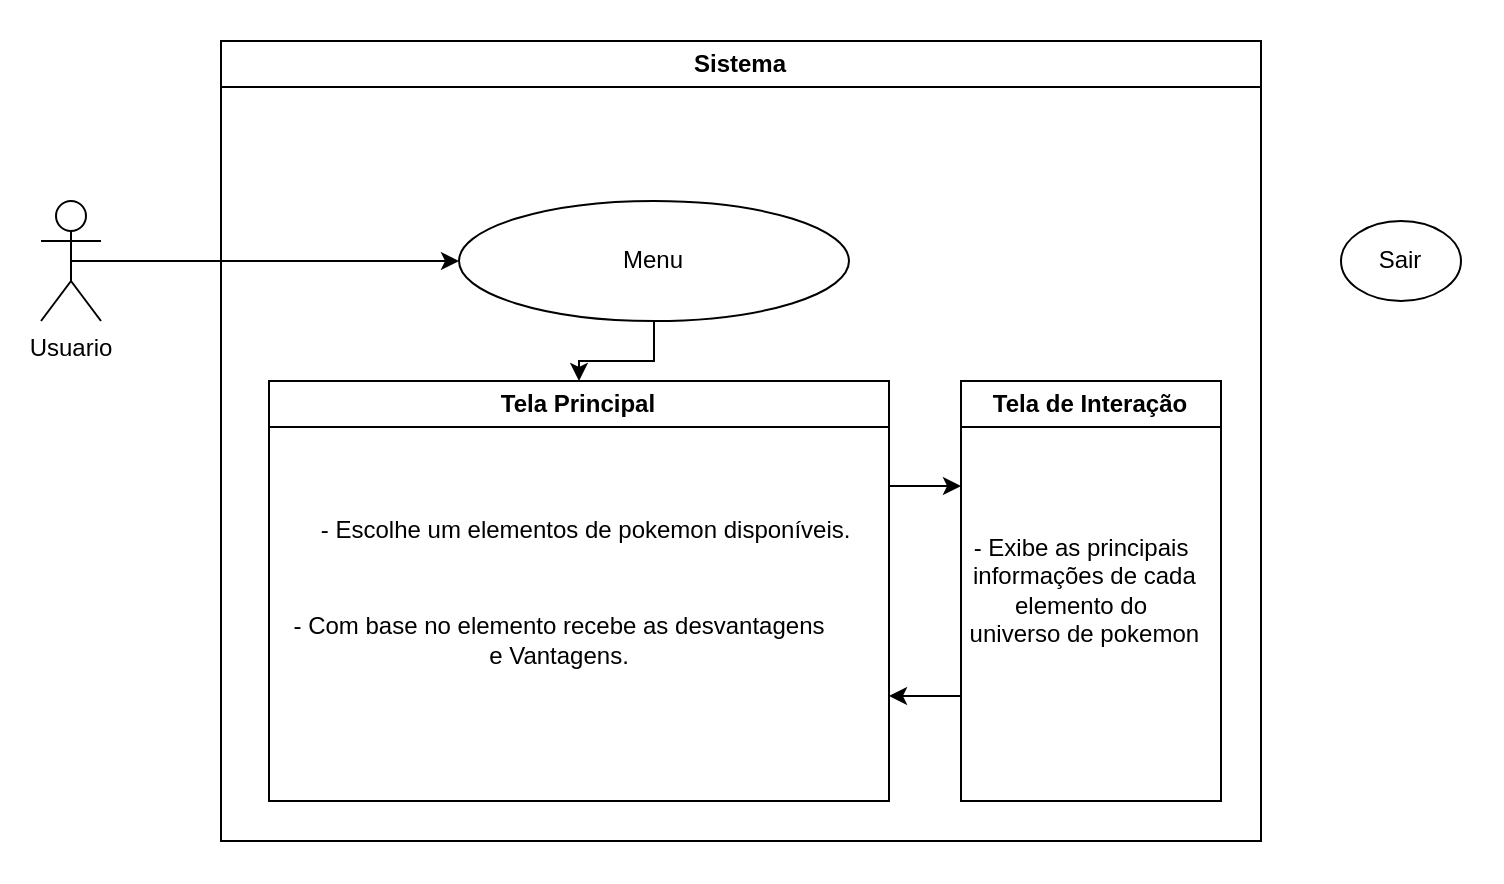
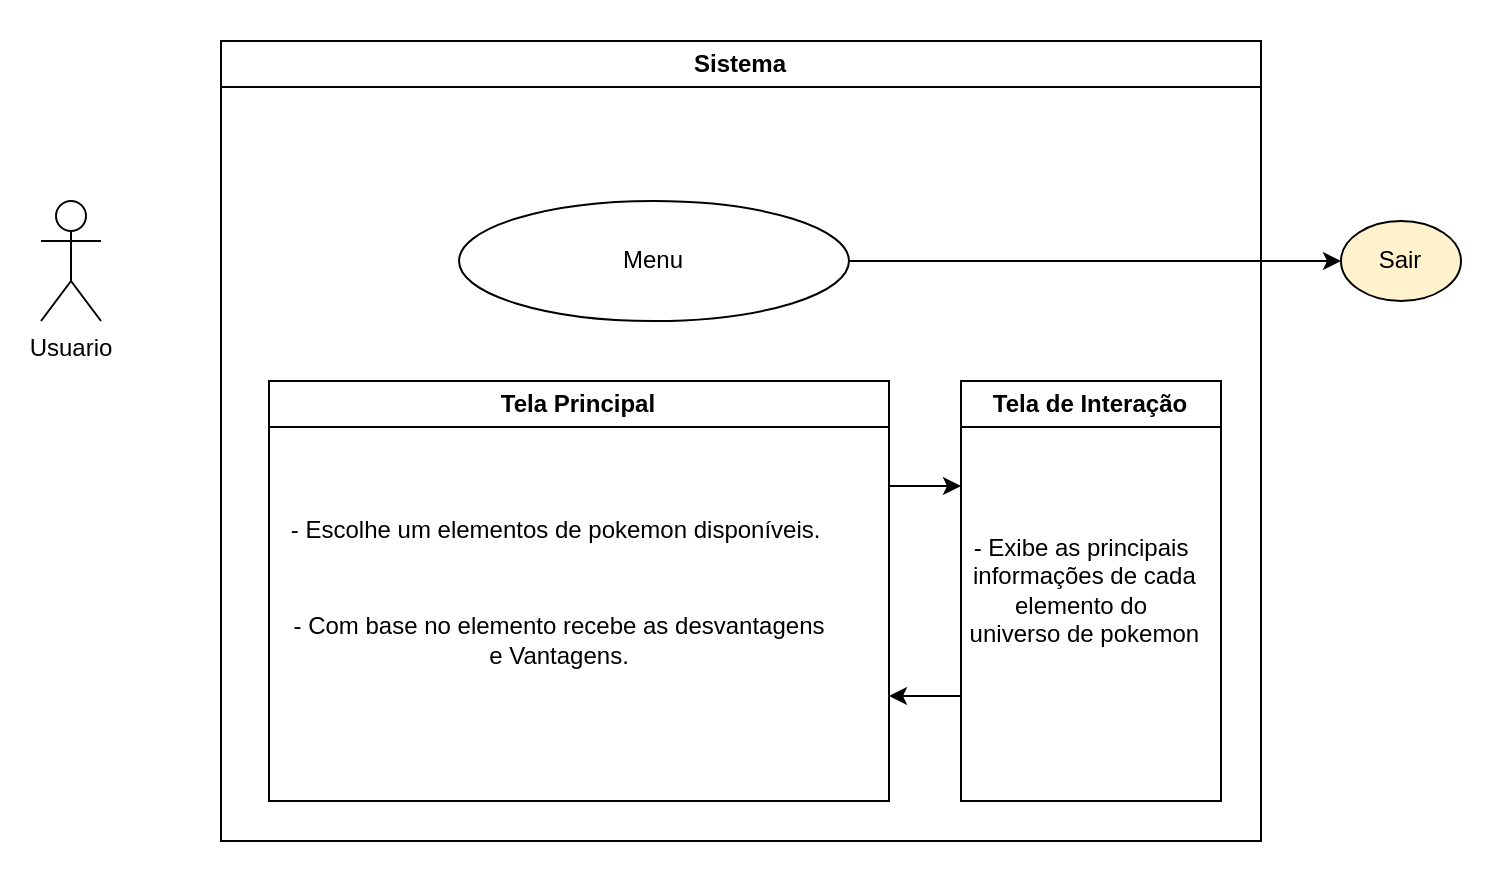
edge "Usuario" -> "Menu": removed
edge "Menu" -> "Sair": added
node "Sair": fillcolor #ffffff -> #fff2cc
edge "Menu" -> "Tela Principal": removed
node "- Escolhe um elementos de pokemon disponíveis.": moved (589, 531) -> (559, 531)
